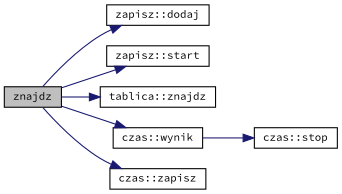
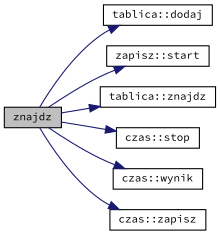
node "zapisz::dodaj": label "zapisz::dodaj" -> "tablica::dodaj"
edge "czas::wynik" -> "czas::stop": now "znajdz" -> "czas::stop"
